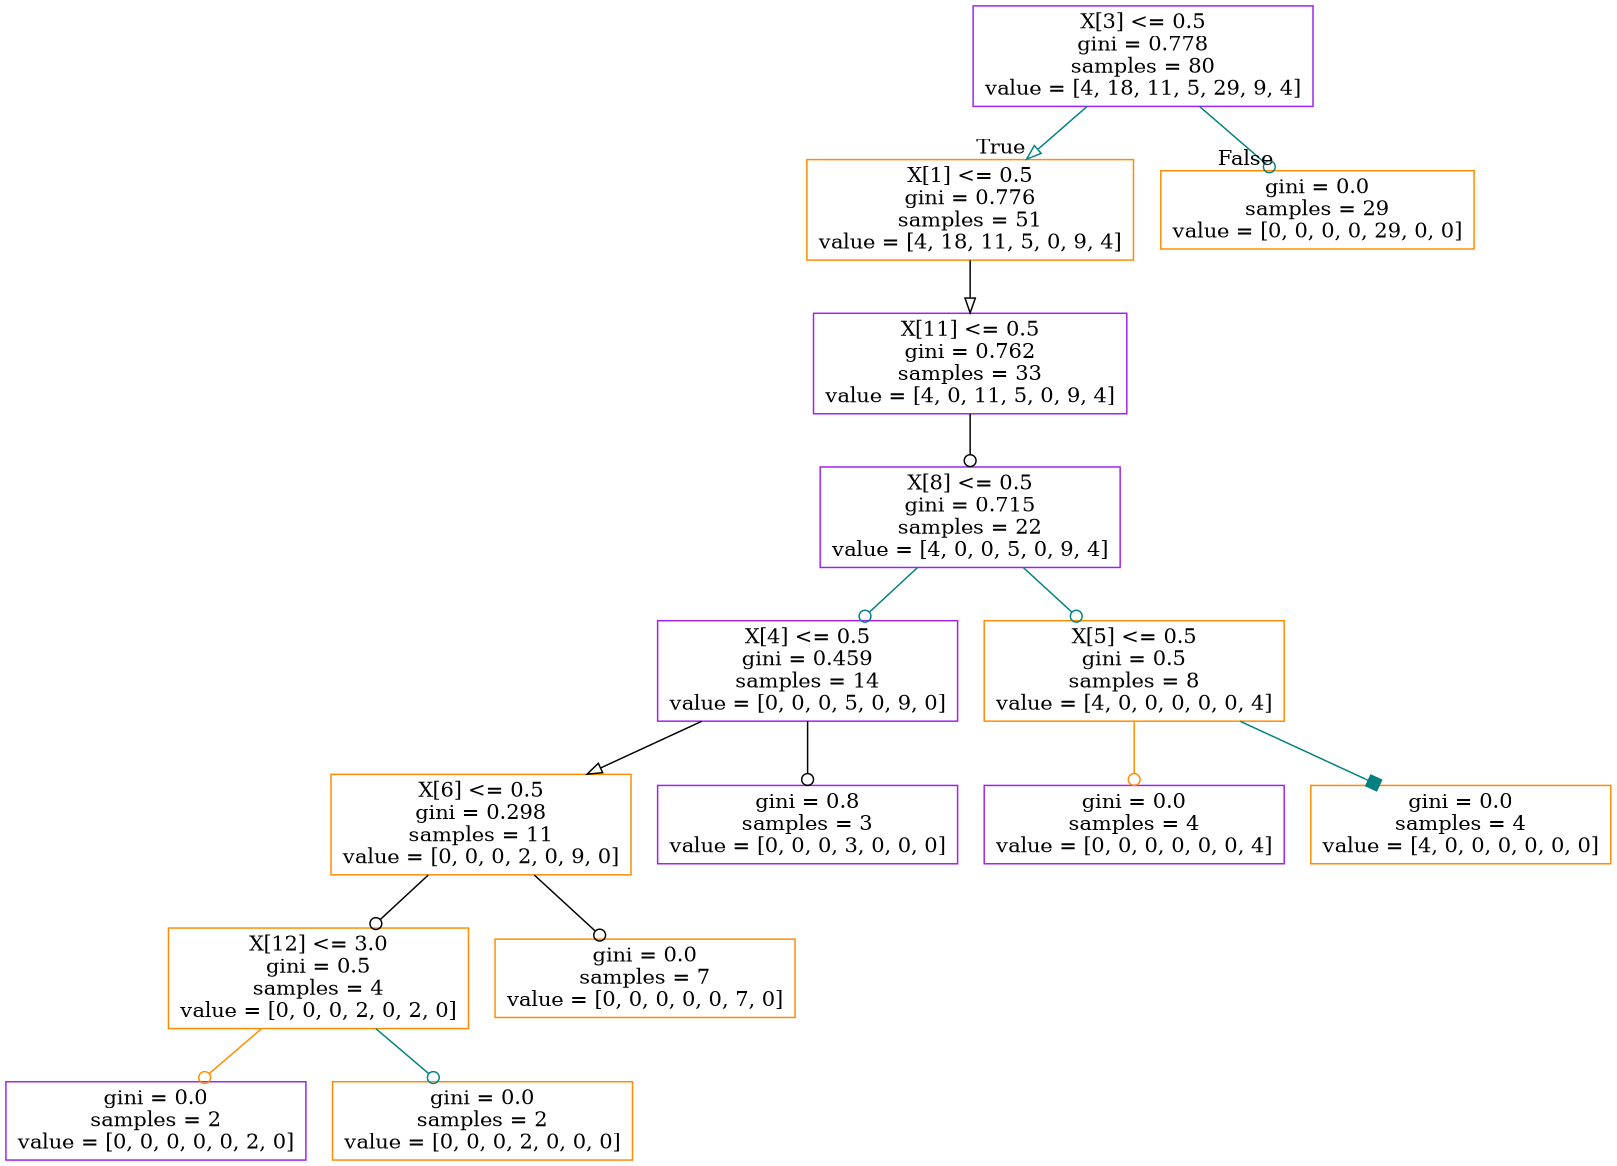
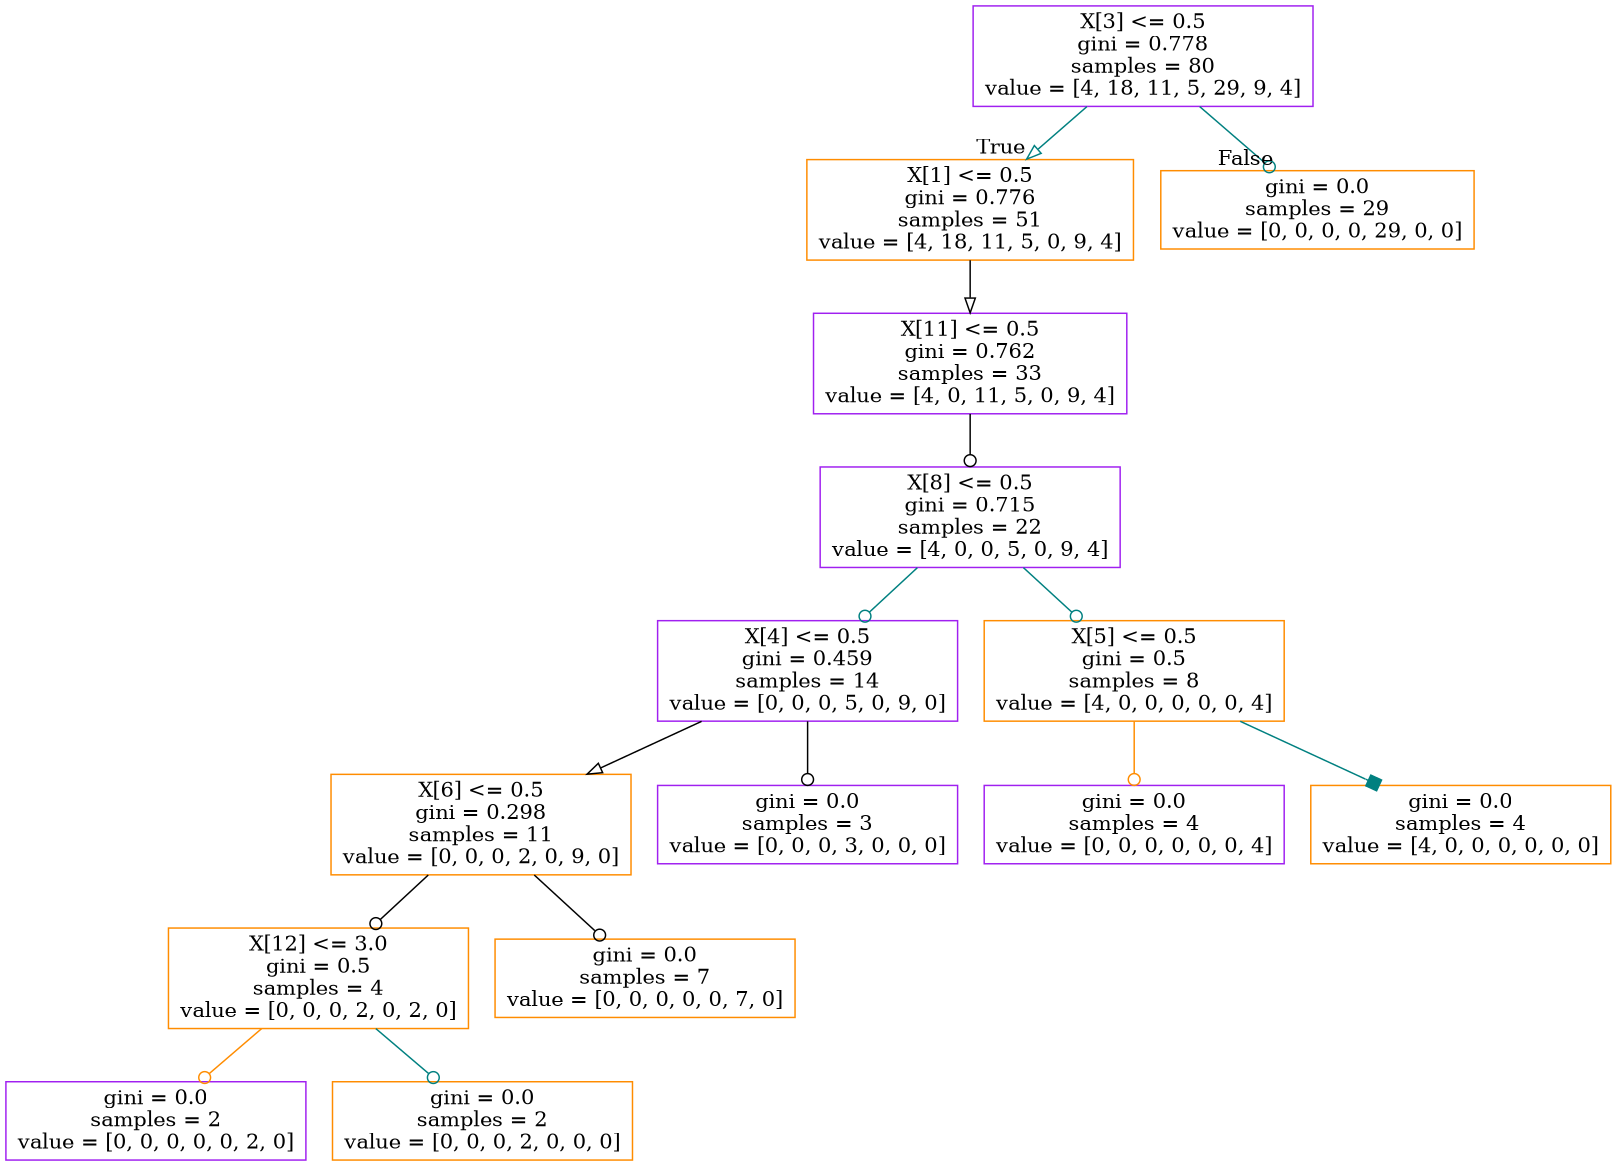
node "gini = 0.8 samples = 3 value = [0, 0, 0, 3, 0, 0, 0]": label "gini = 0.8 samples = 3 value = [0, 0, 0, 3, 0, 0, 0]" -> "gini = 0.0 samples = 3 value = [0, 0, 0, 3, 0, 0, 0]"
